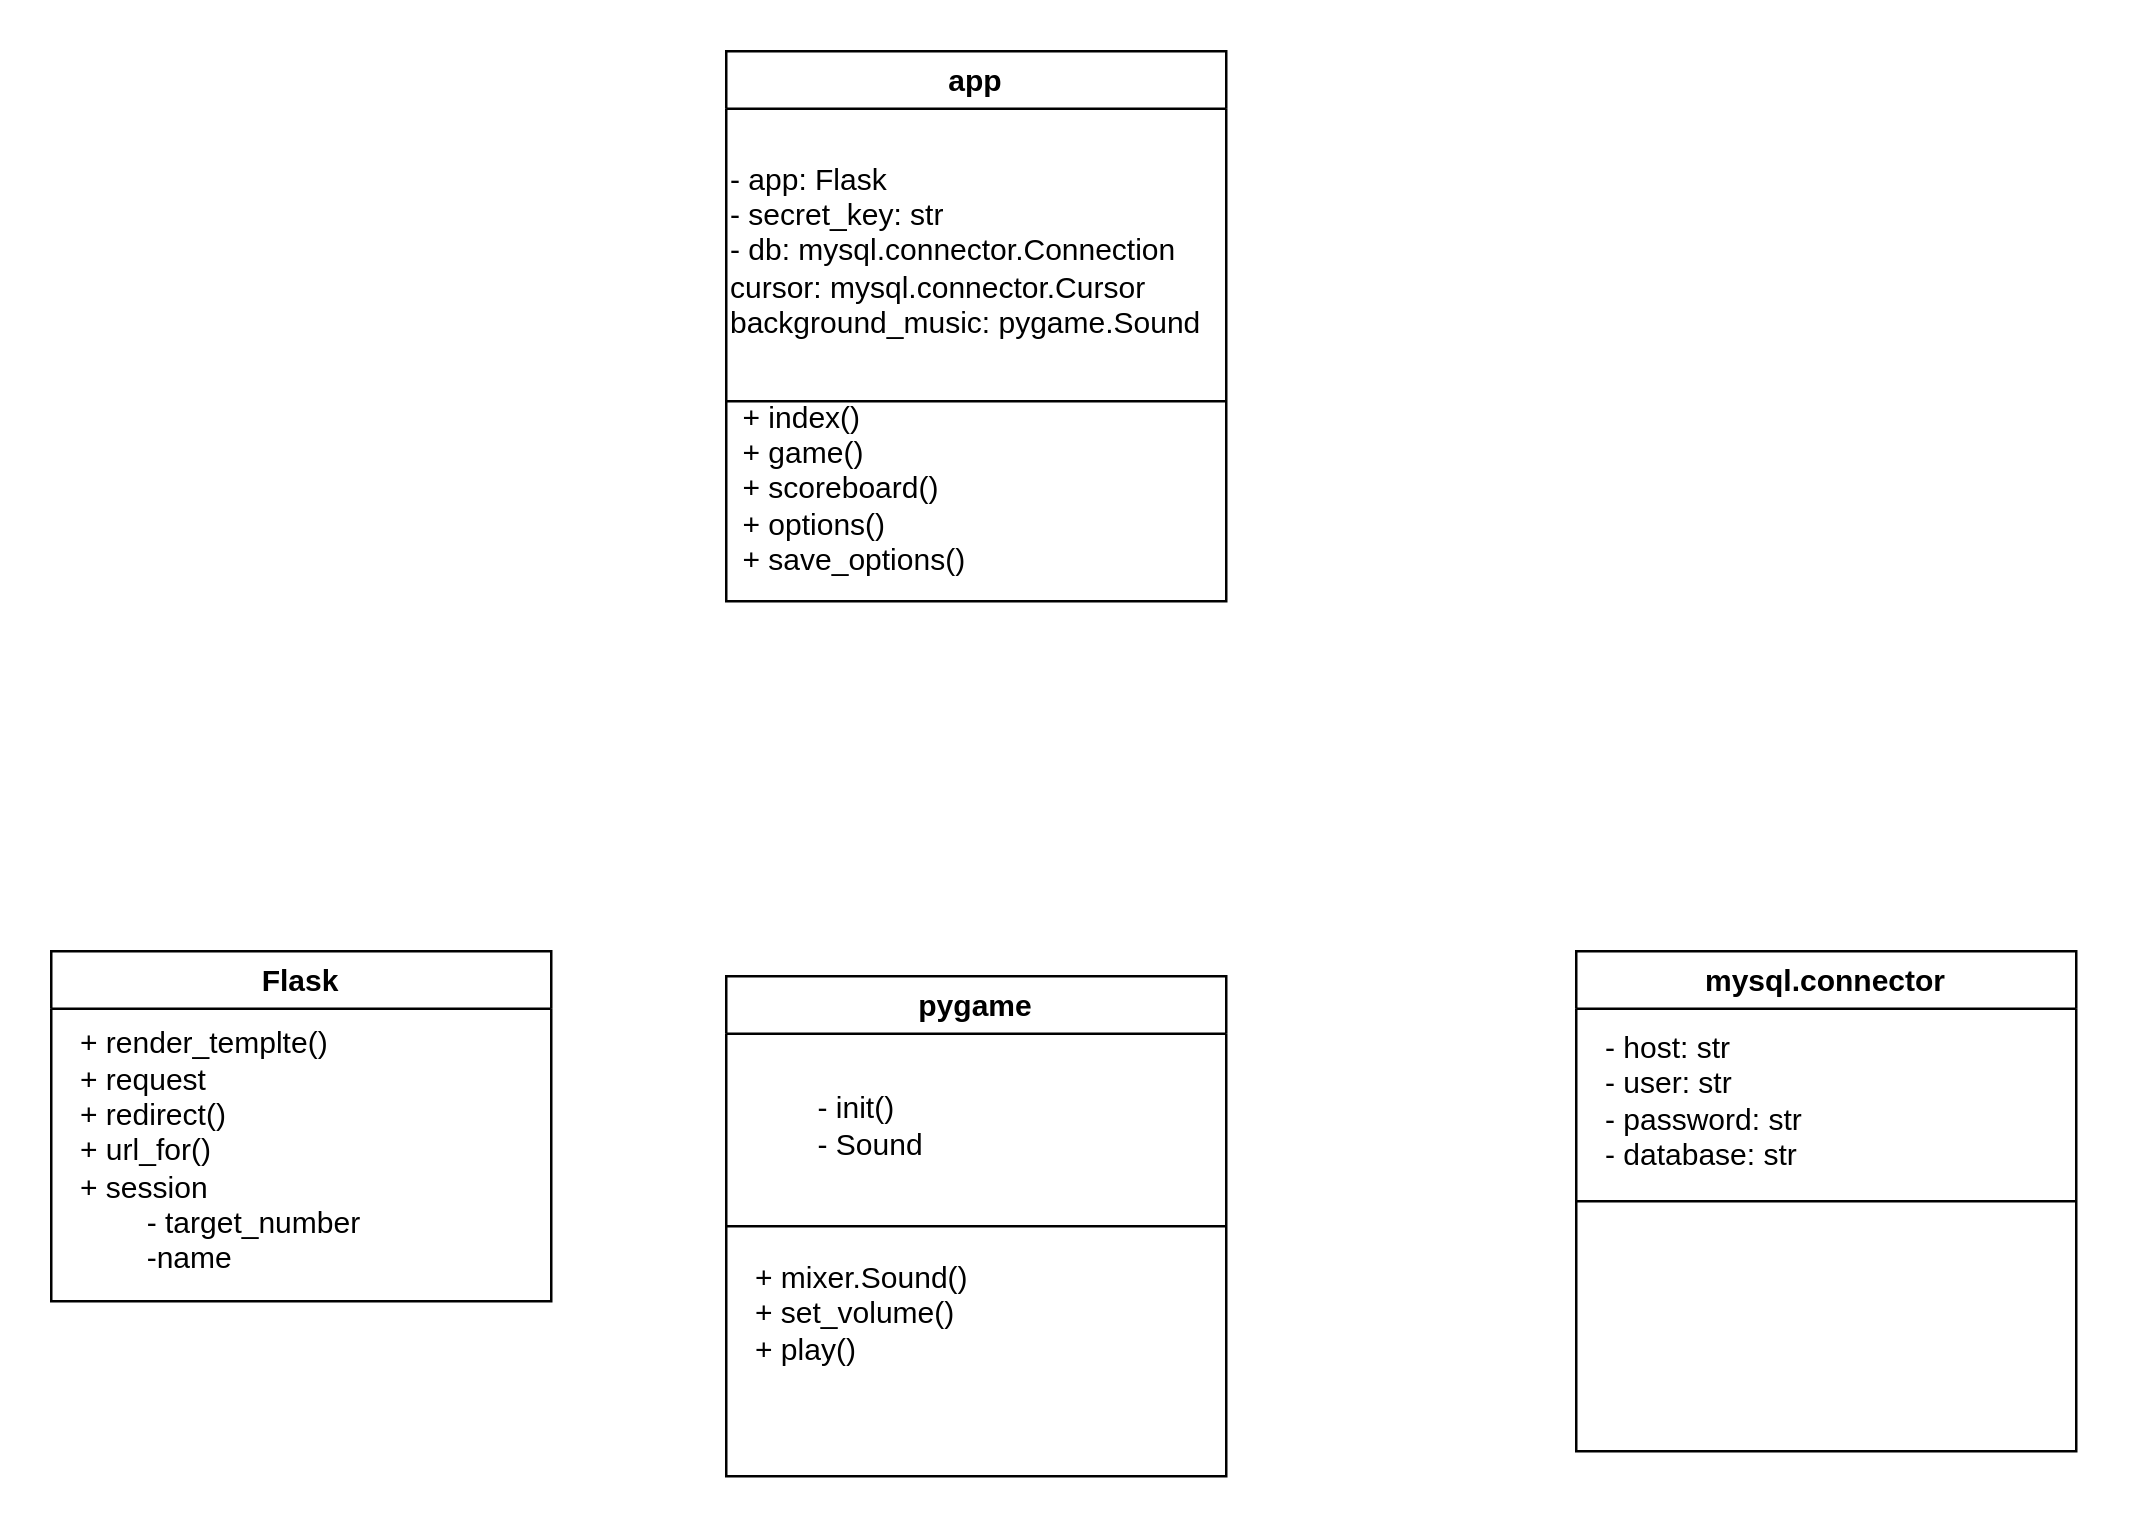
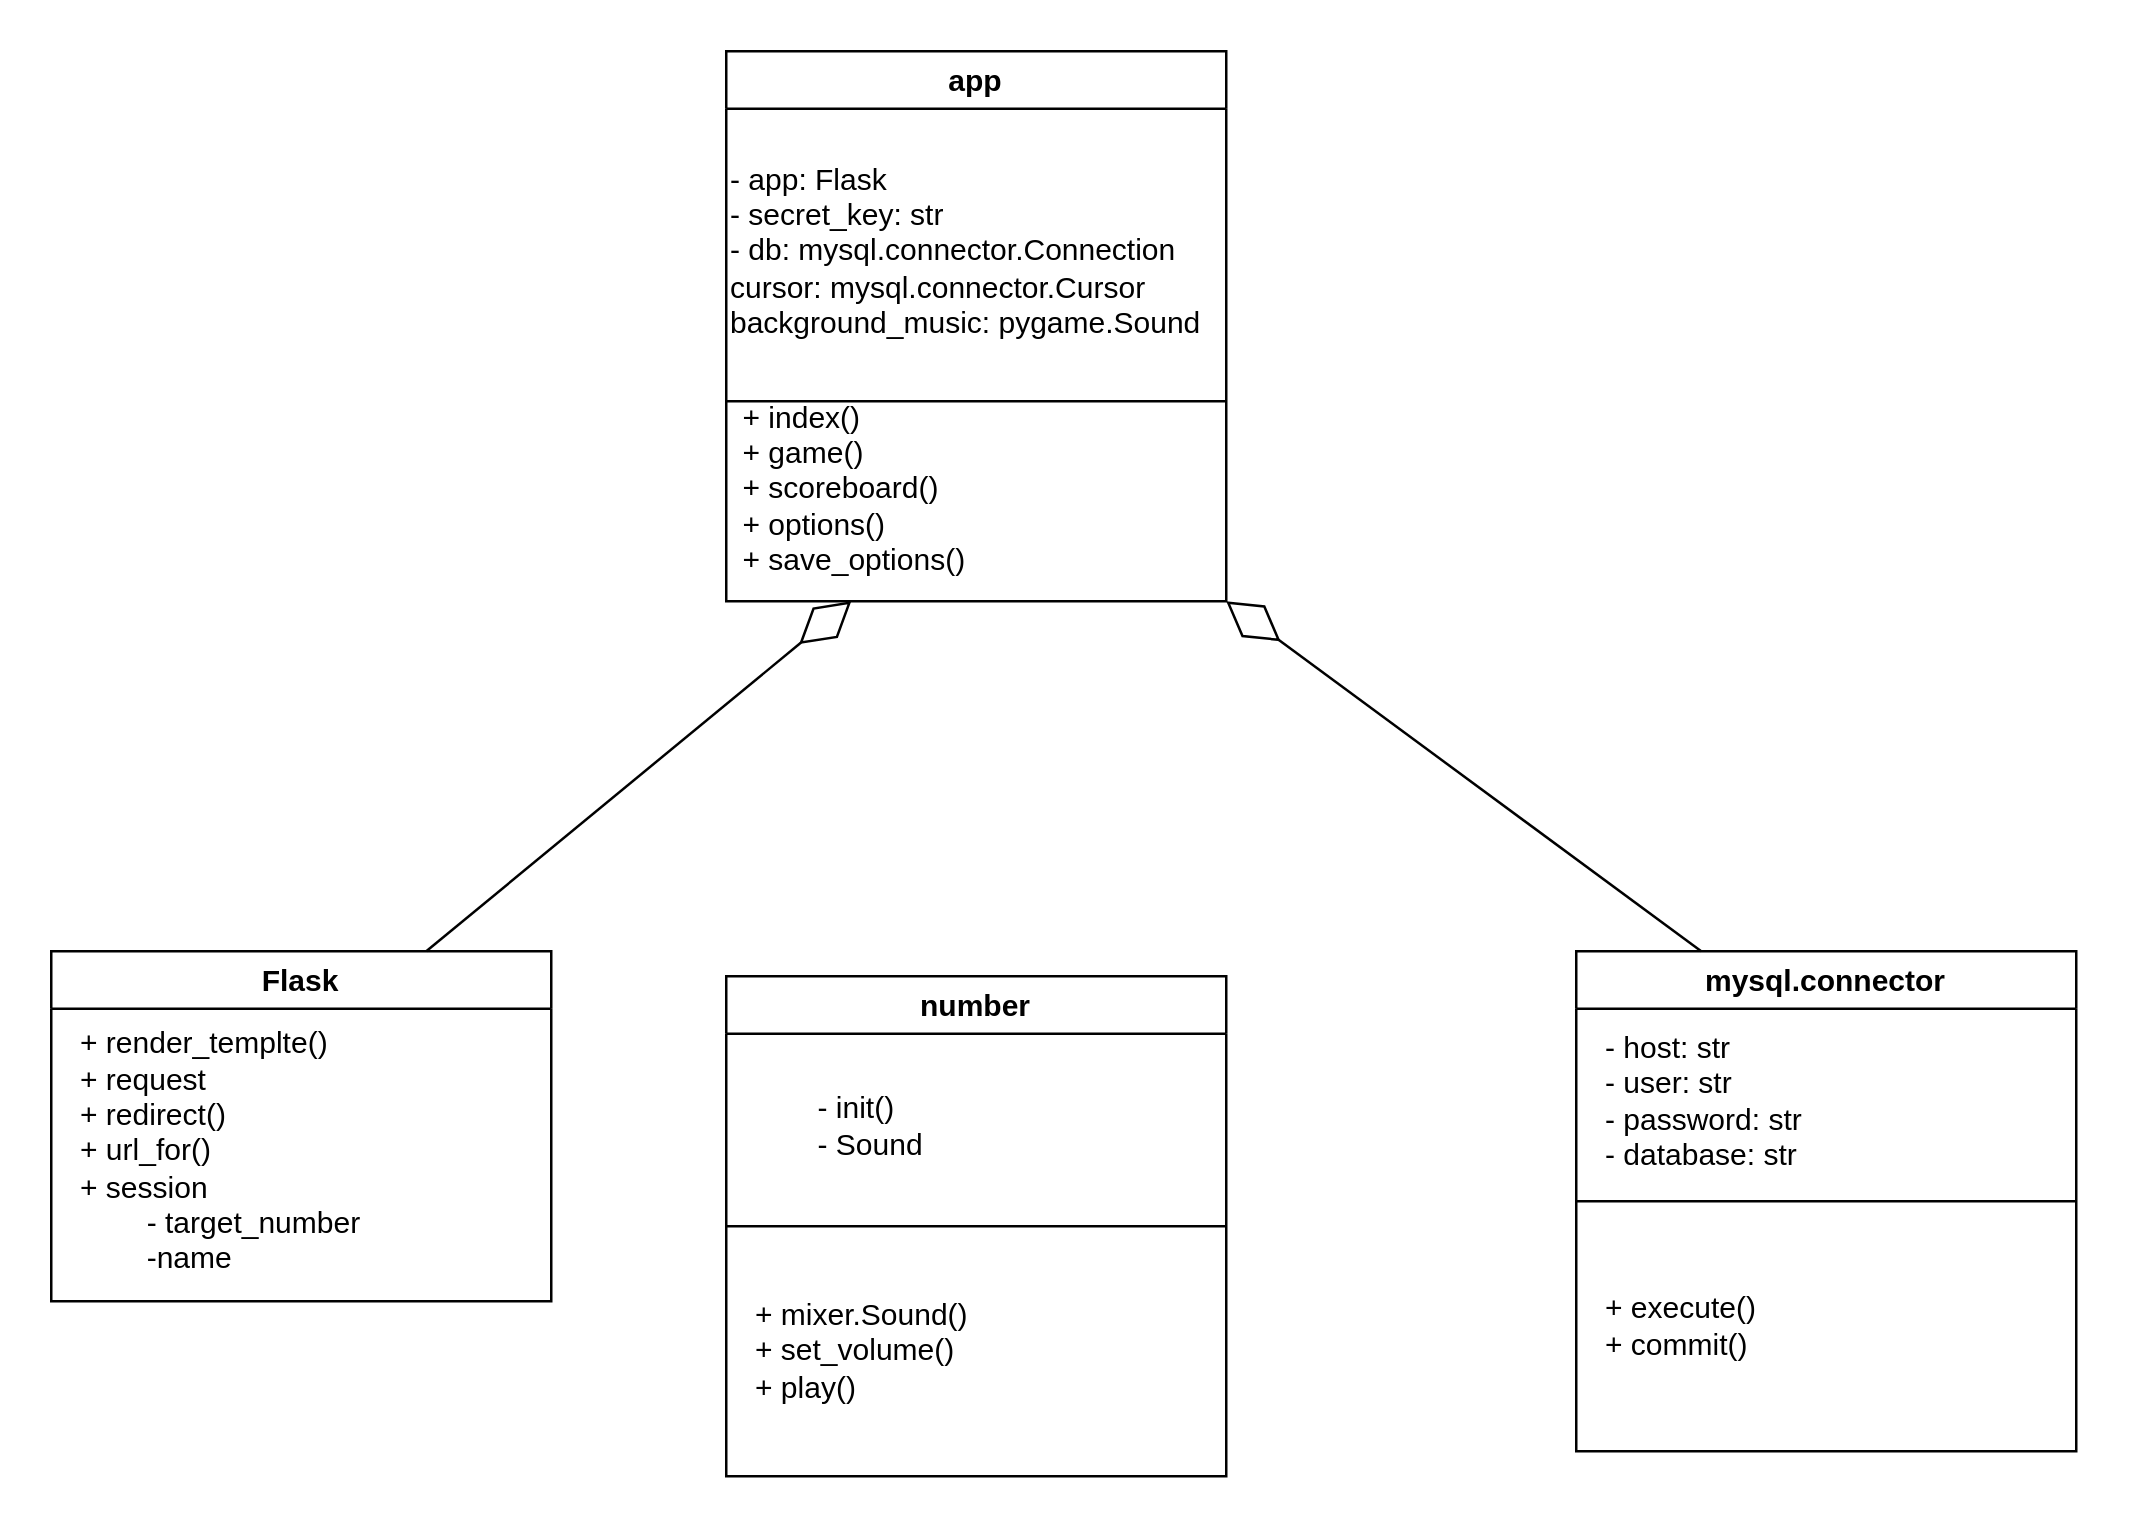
edge "mysql.connector" -> "app": added
edge "Flask" -> "app": added
node "pygame": label "pygame" -> "number"
node "+ mixer.Sound() + set_volume() + play()": moved (976, 1314) -> (976, 1351)
node "+ execute() + commit()": added
